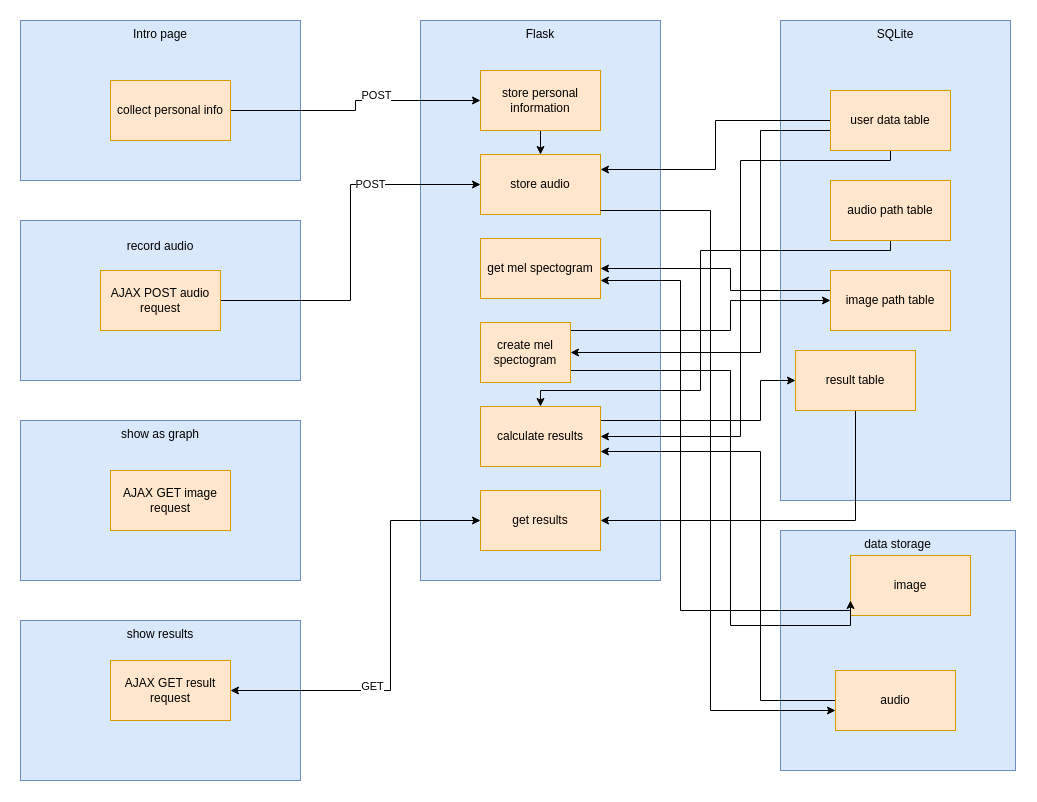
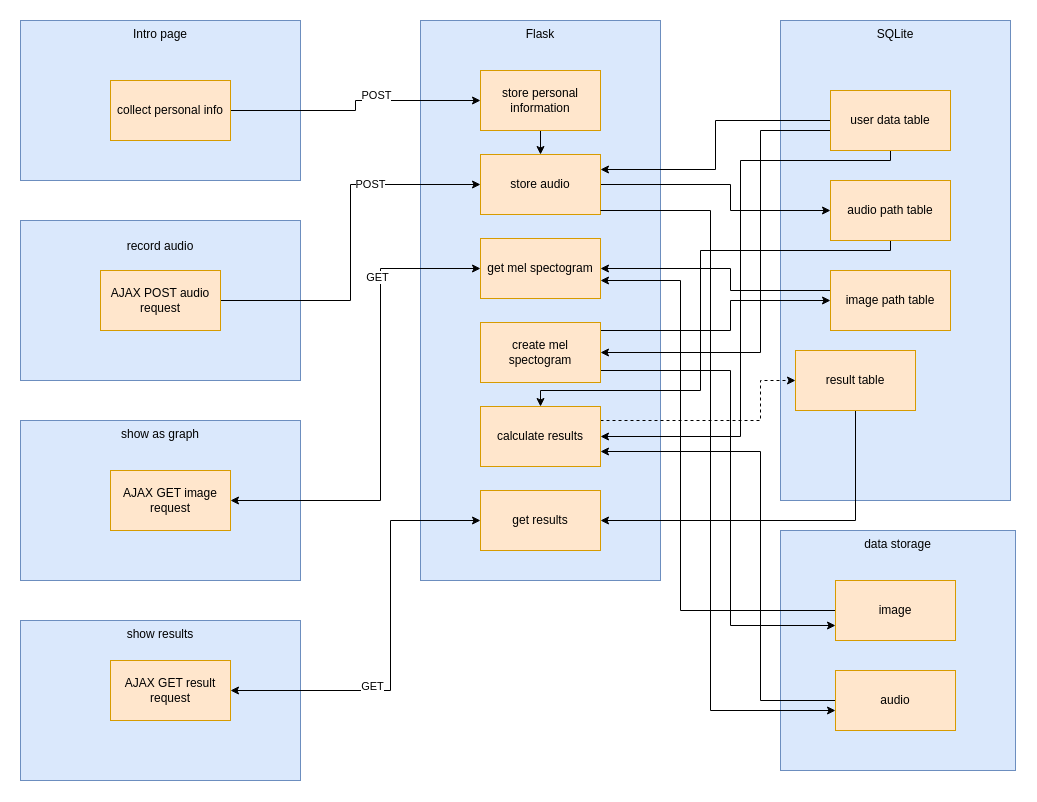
edge "store audio" -> "audio path table": added
node "create mel spectogram": size 90x60 -> 120x60
edge "get mel spectogram" -- "AJAX GET image request": added, label "GET"
edge "calculate results" -> "result table": style solid -> dashed
node "image": moved (911, 586) -> (896, 611)
